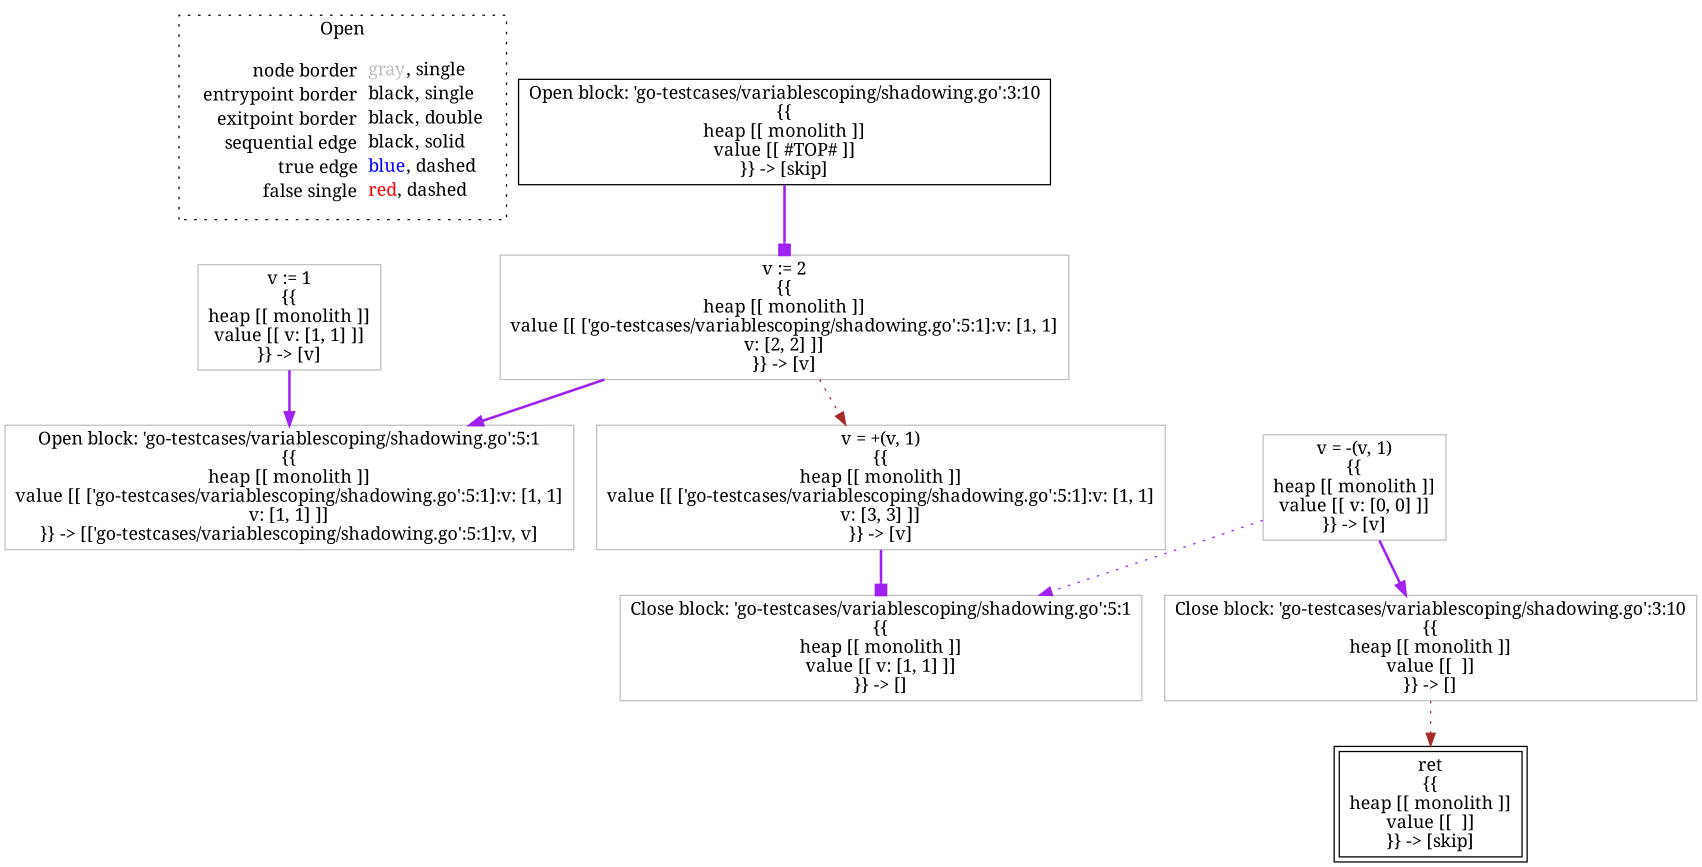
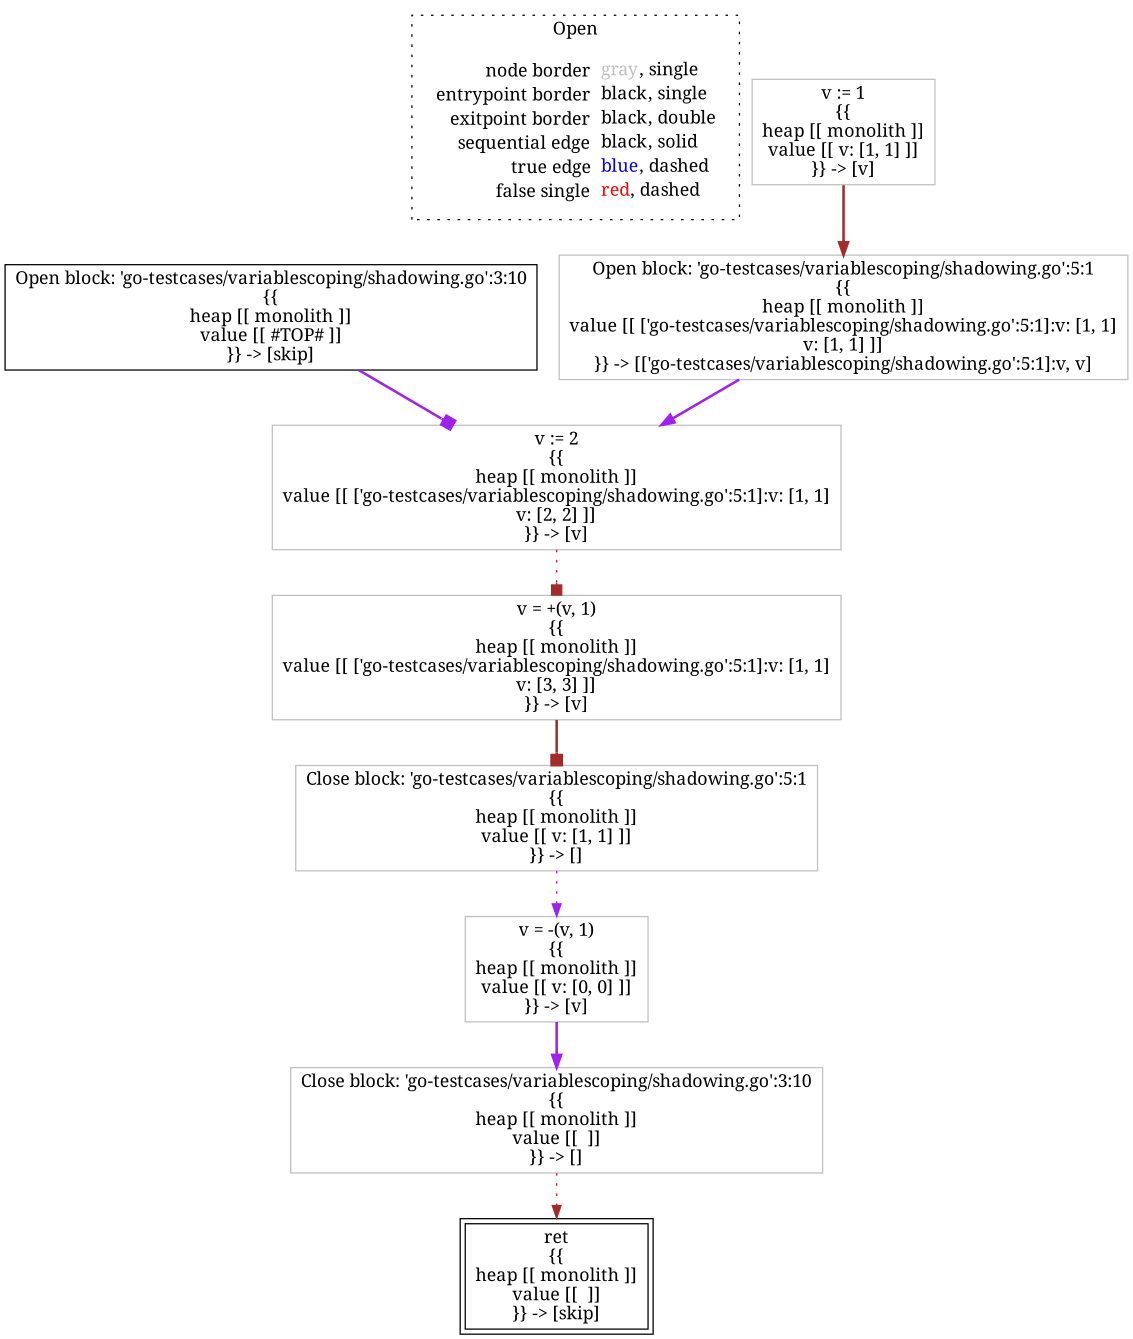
edge "v := 1" -> "Open block: 'go-testcases/variablescoping/shadowing.go':5:1": color purple -> brown
edge "v := 2" -> "v = +(v, 1)": arrowhead normal -> box
edge "v := 2" -> "Open block: 'go-testcases/variablescoping/shadowing.go':5:1": reversed
edge "v = -(v, 1)" -> "Close block: 'go-testcases/variablescoping/shadowing.go':5:1": reversed
edge "v = +(v, 1)" -> "Close block: 'go-testcases/variablescoping/shadowing.go':5:1": color purple -> brown
